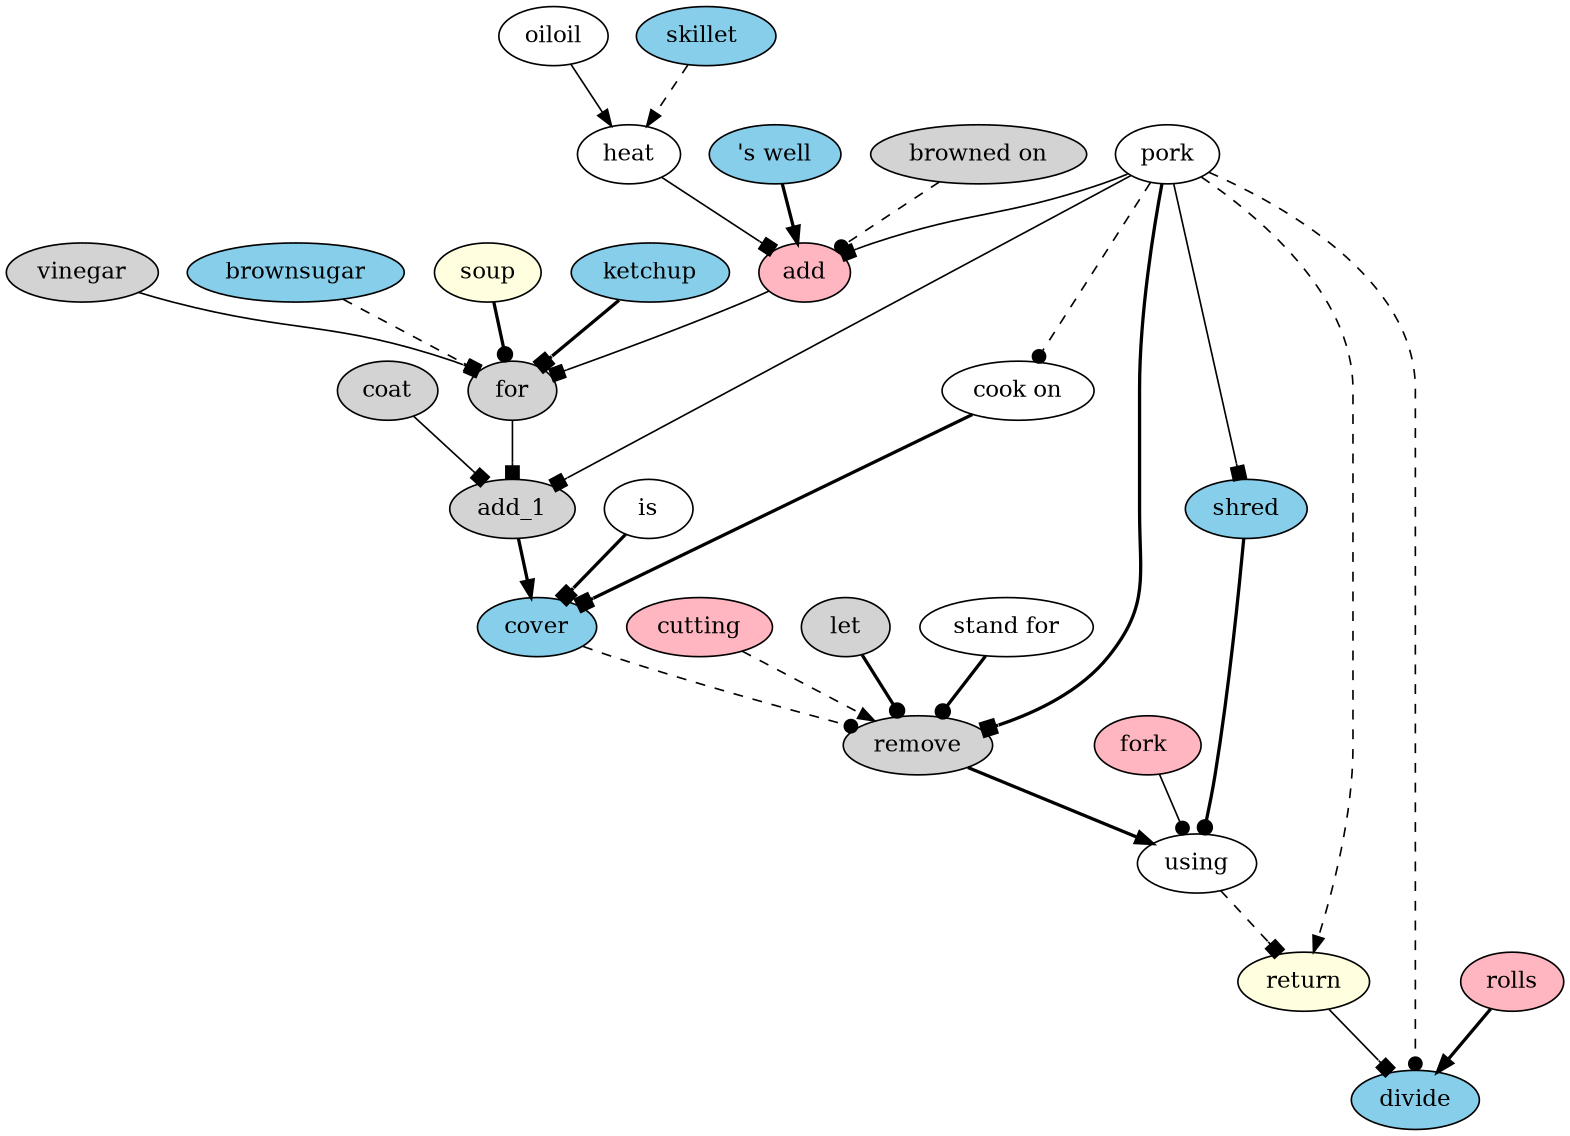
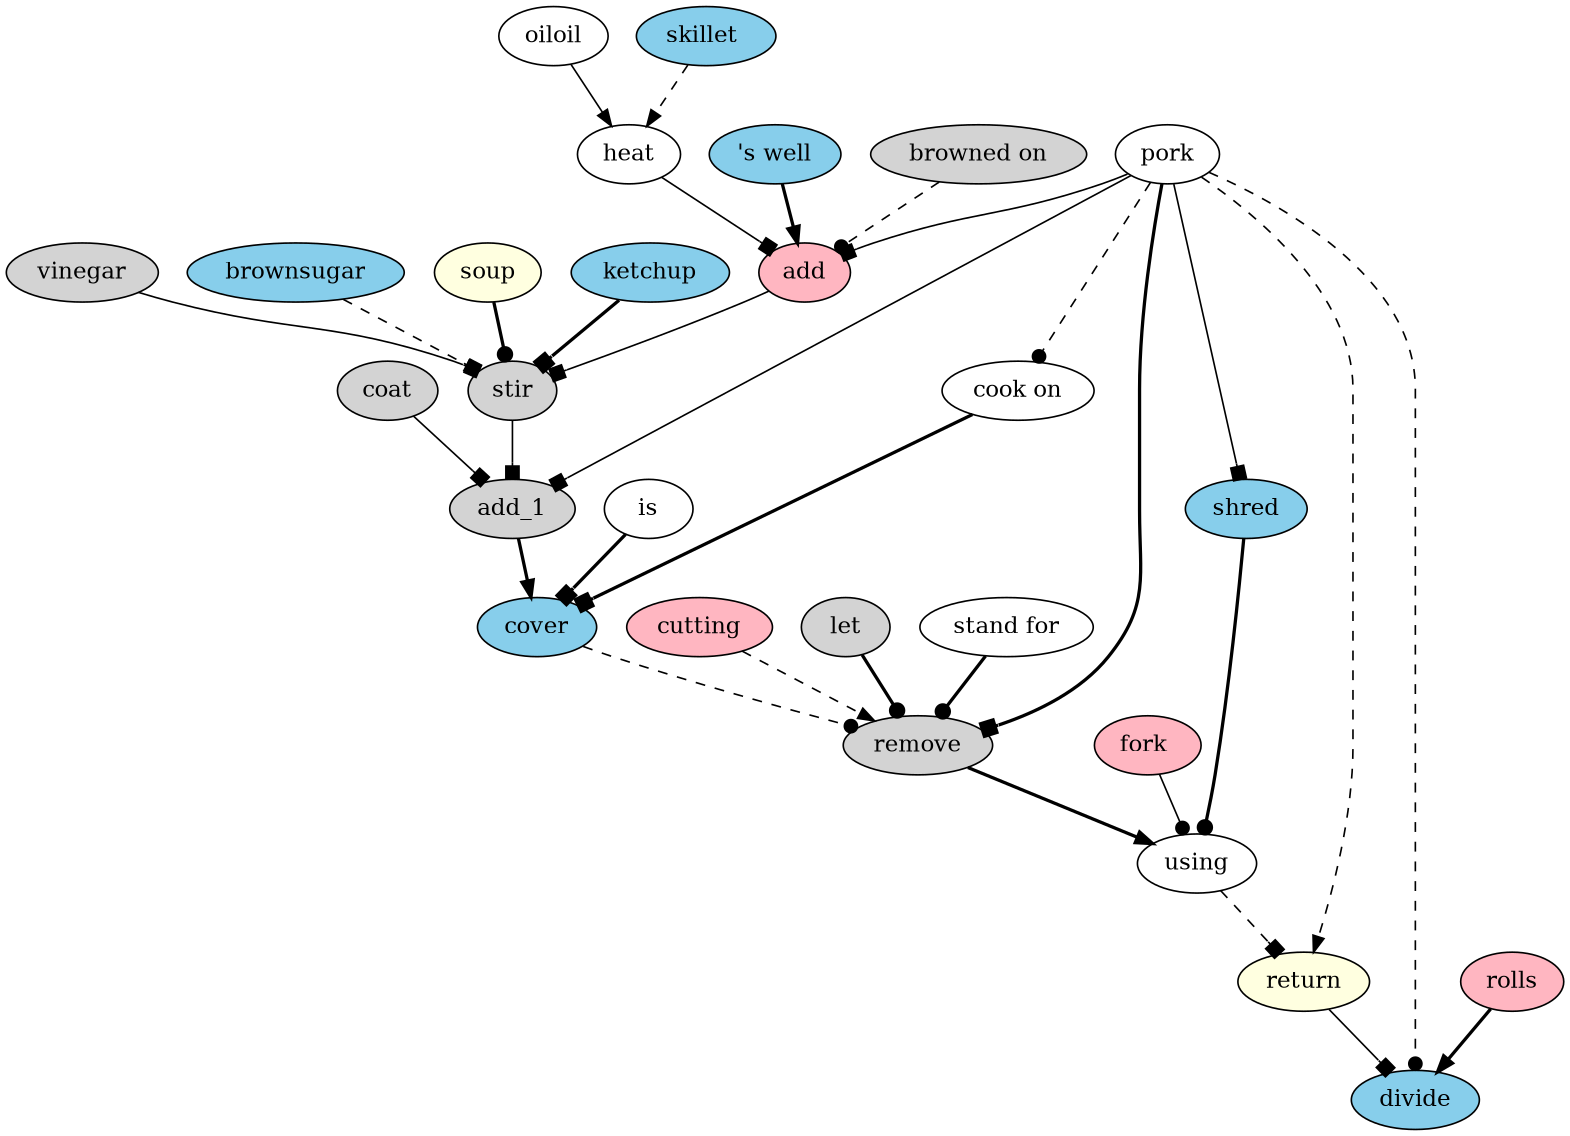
node "for": label "for" -> "stir"
